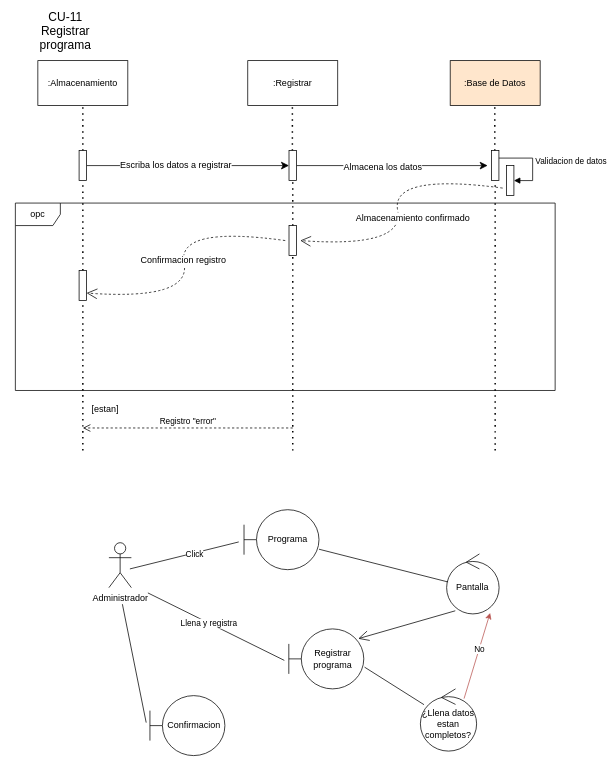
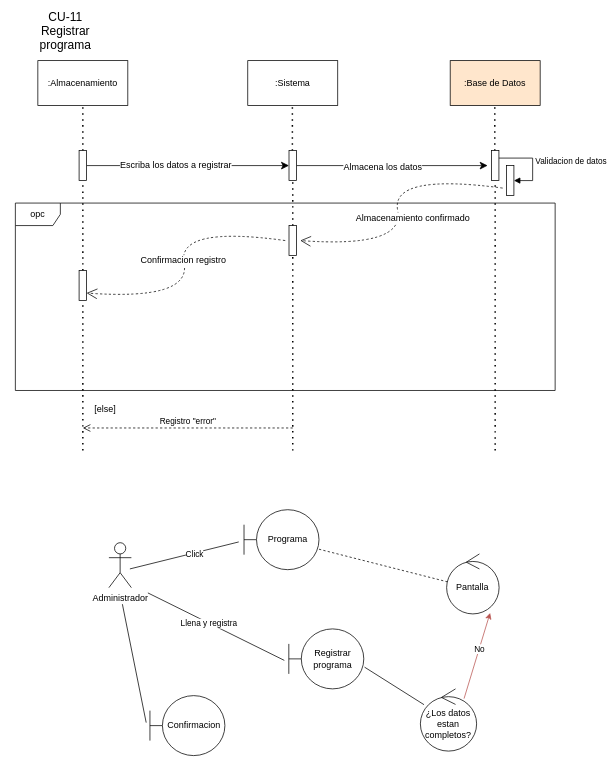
node ":Registrar": label ":Registrar" -> ":Sistema"
node "[estan]": label "[estan]" -> "[else]"
edge "Programa" -- "Pantalla": style solid -> dashed
edge "Pantalla" -> "Registrar programa": removed
node "¿Llena datos estan completos?": label "¿Llena datos estan completos?" -> "¿Los datos estan completos?"
